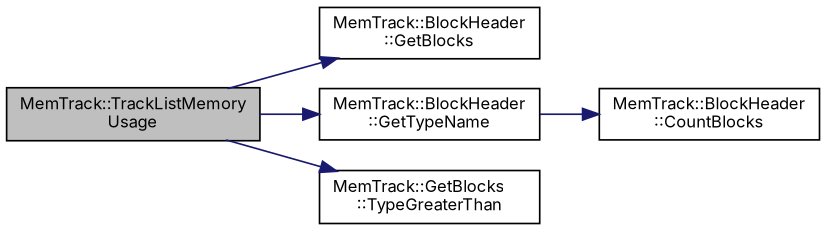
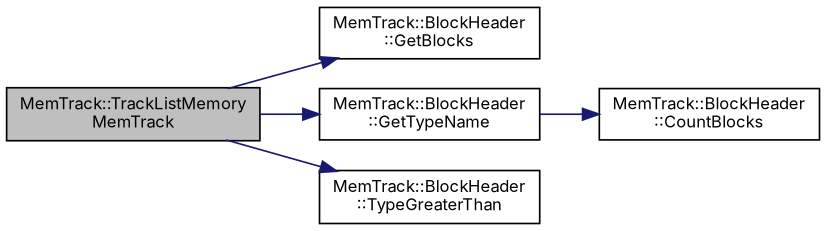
node "MemTrack::TrackListMemory Usage": label "MemTrack::TrackListMemory Usage" -> "MemTrack::TrackListMemory MemTrack"
node "MemTrack::GetBlocks ::TypeGreaterThan": label "MemTrack::GetBlocks ::TypeGreaterThan" -> "MemTrack::BlockHeader ::TypeGreaterThan"
